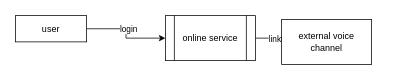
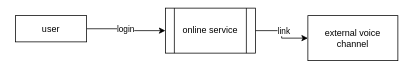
node "online service": moved (210, 38) -> (210, 30)
node "external voice channel": moved (327, 42) -> (353, 38)
